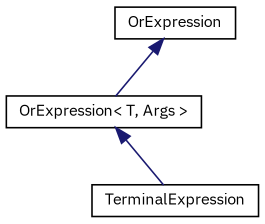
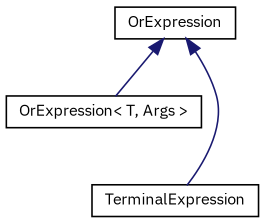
edge "TerminalExpression" -> "OrExpression< T, Args >": now "TerminalExpression" -> "OrExpression"
